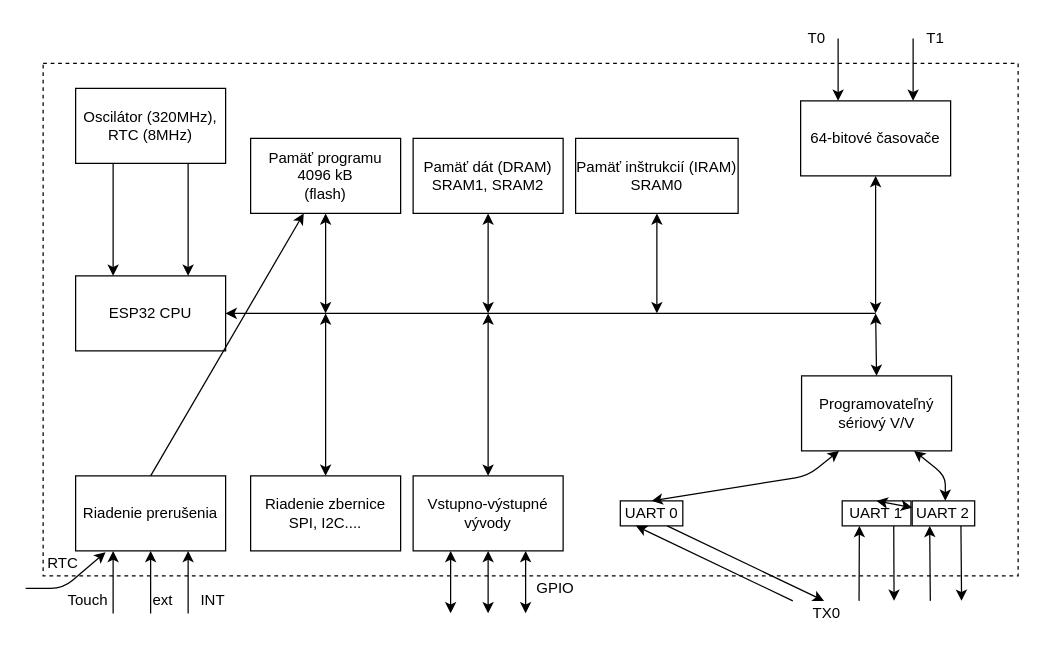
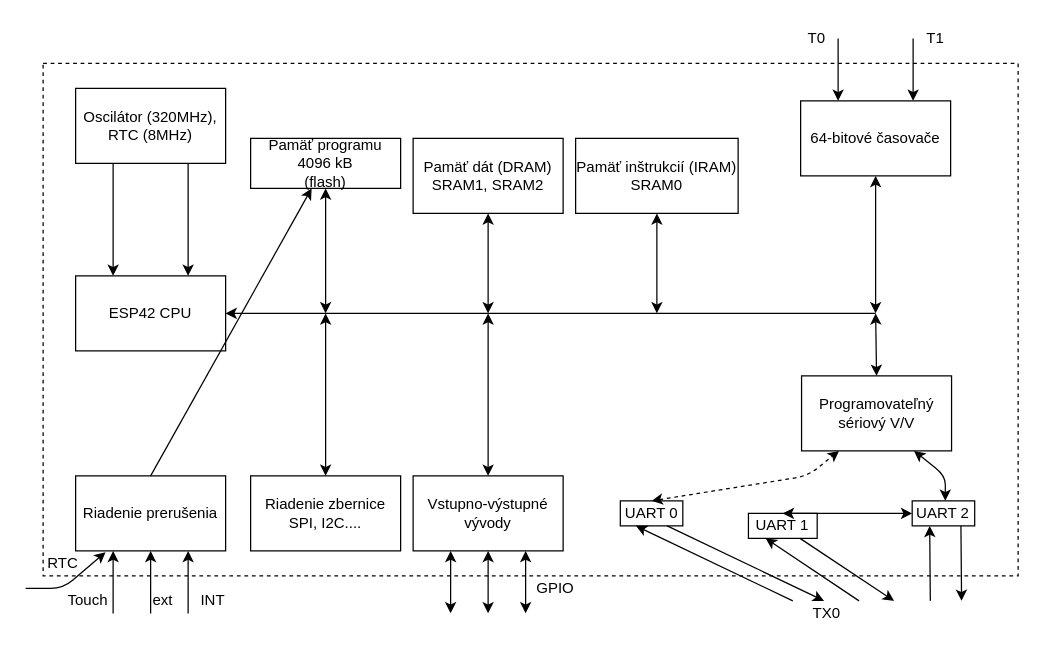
node "Pamäť programu 4096 kB (flash)": size 150x75 -> 150x50
node "ESP32 CPU": label "ESP32 CPU" -> "ESP42 CPU"
edge "Programovateľný sériový V/V" -- "UART 0": style solid -> dashed
node "UART 1": moved (877, 513) -> (783, 526)
